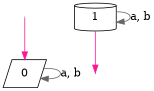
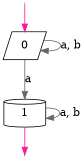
edge "0" -> "1": added, label "a"
